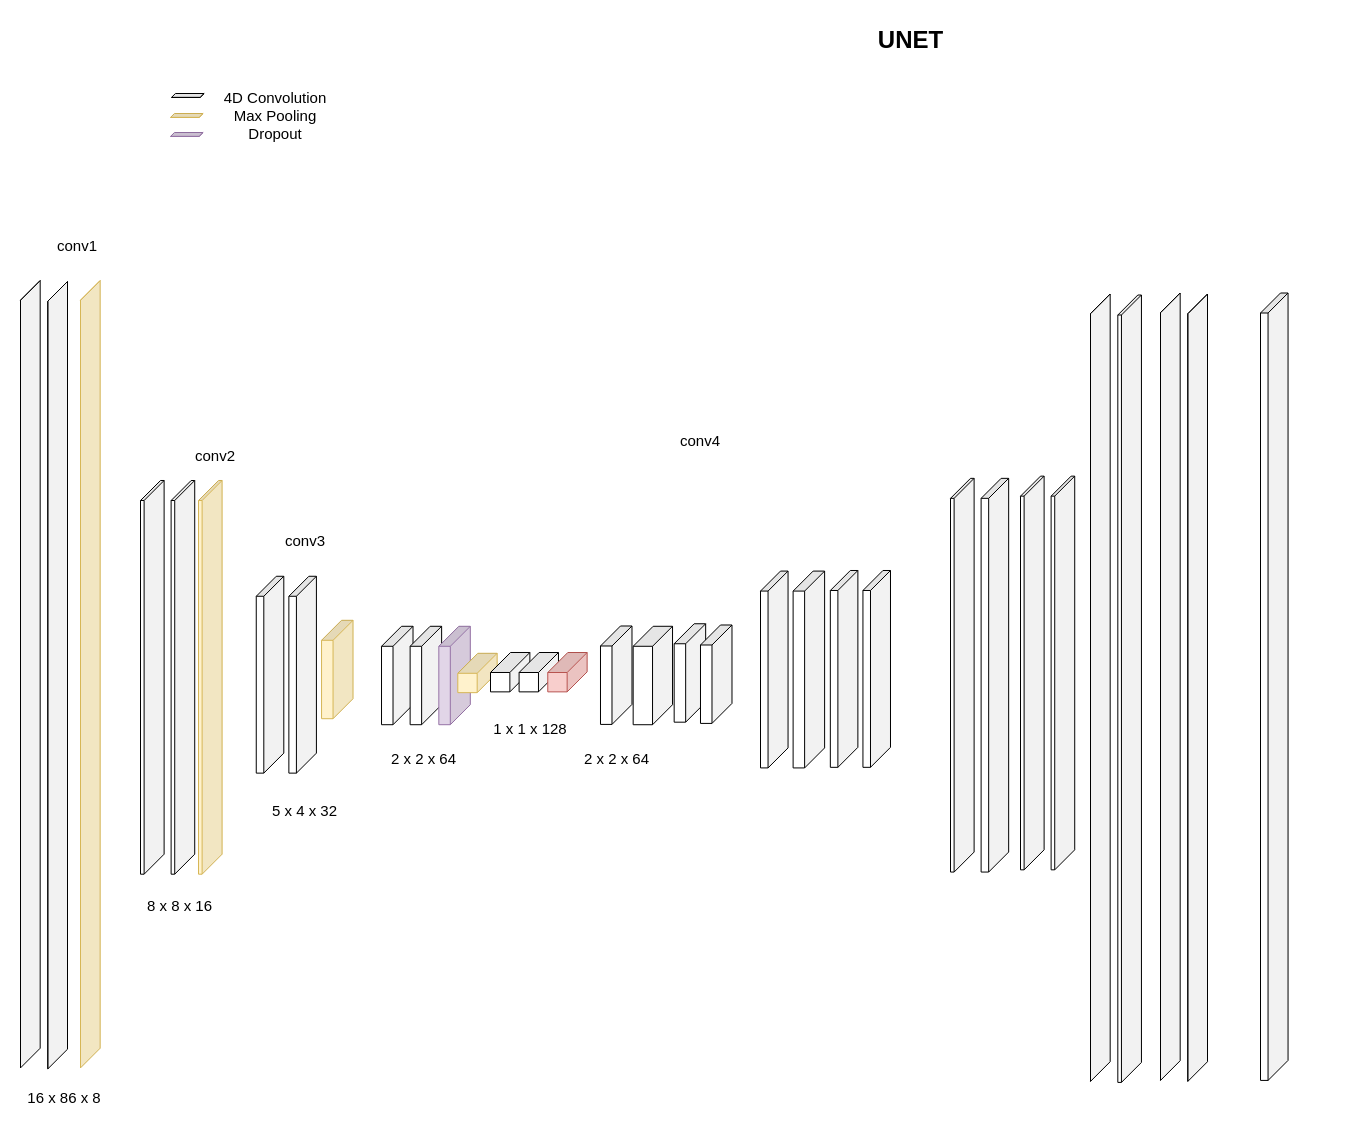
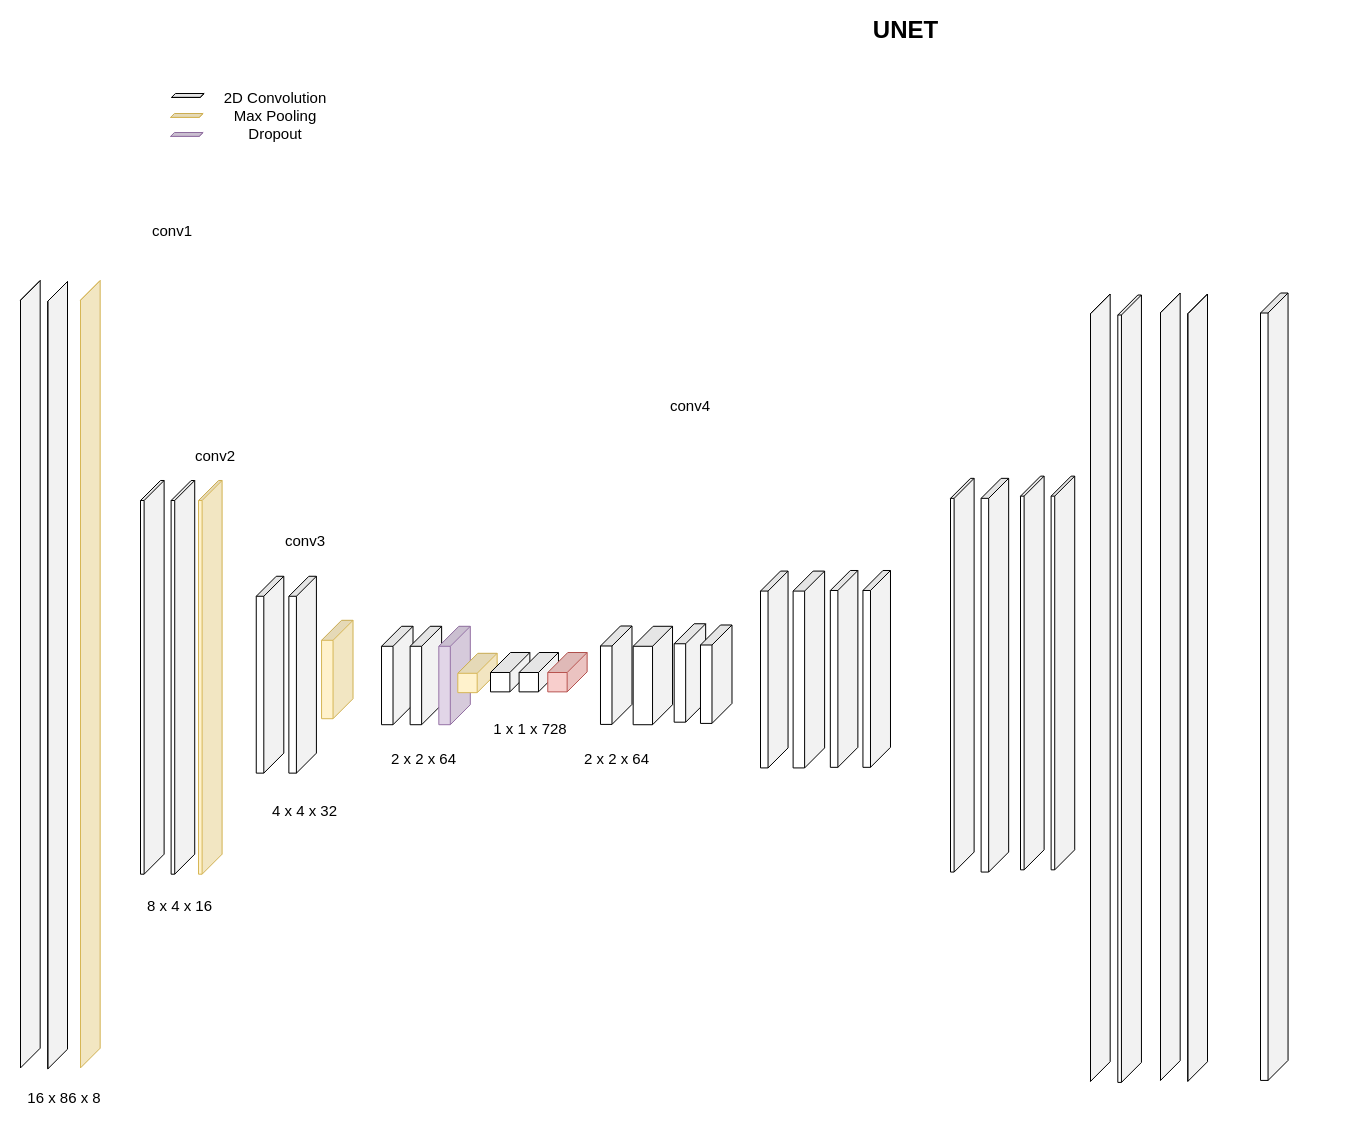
node "UNET": moved (910, 41) -> (905, 31)
node "4D Convolution Max Pooling Dropout": label "4D Convolution Max Pooling Dropout" -> "2D Convolution Max Pooling Dropout"
node "conv1": moved (78, 246) -> (173, 231)
node "conv4": moved (701, 441) -> (691, 406)
node "1 x 1 x 128": label "1 x 1 x 128" -> "1 x 1 x 728"
node "5 x 4 x 32": label "5 x 4 x 32" -> "4 x 4 x 32"
node "8 x 8 x 16": label "8 x 8 x 16" -> "8 x 4 x 16"
